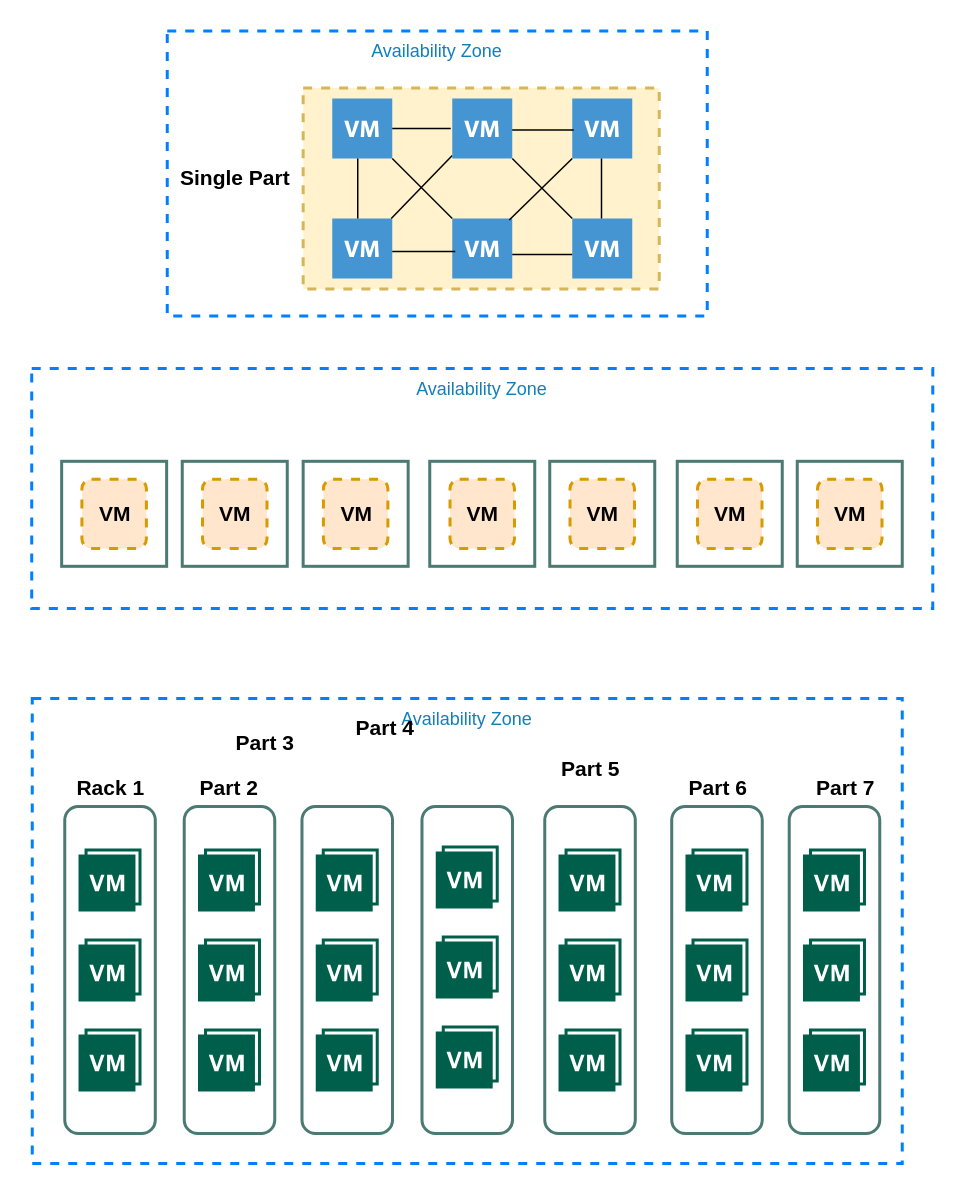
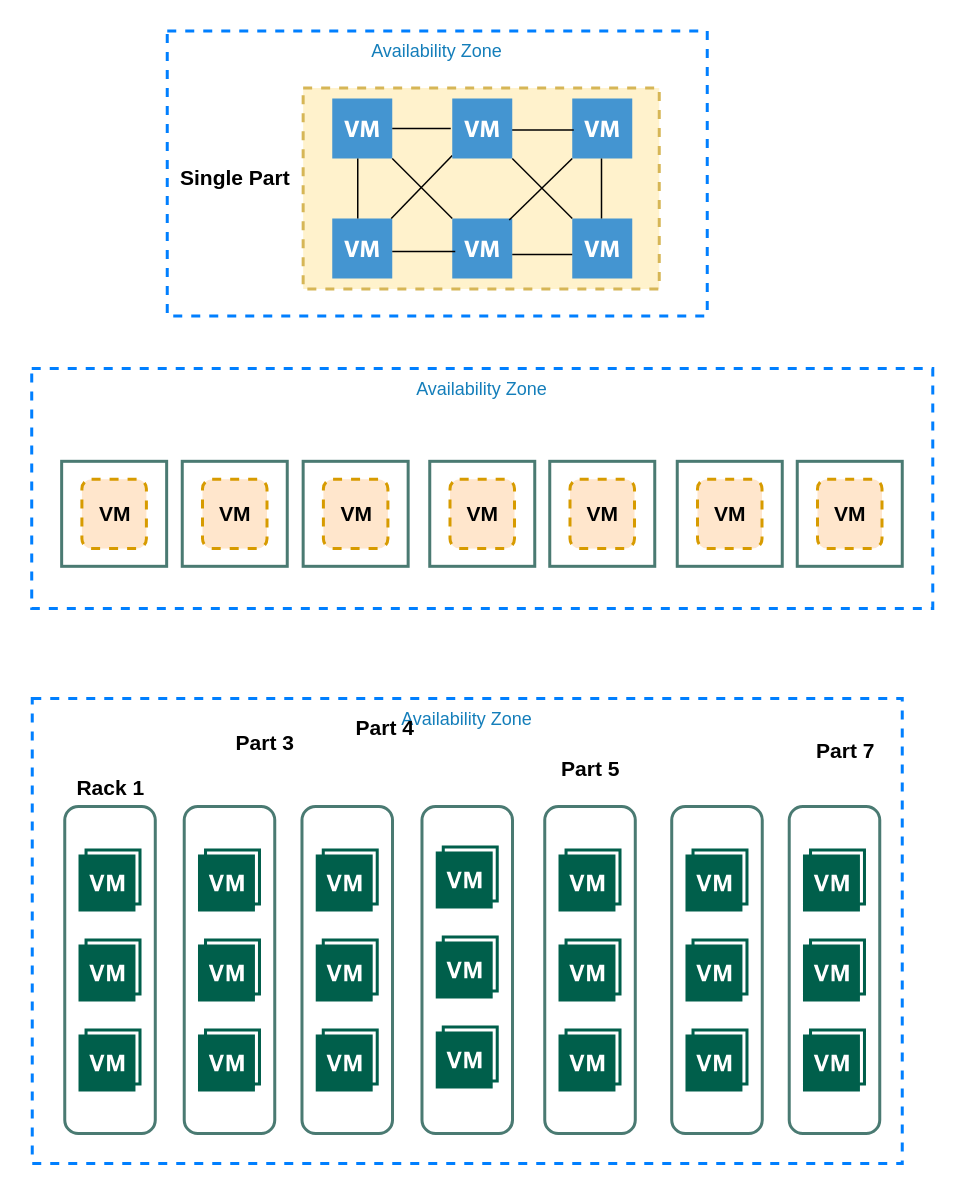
node "Part 2": removed
node "Part 6": removed
node "Part 7": moved (845, 788) -> (845, 751)
